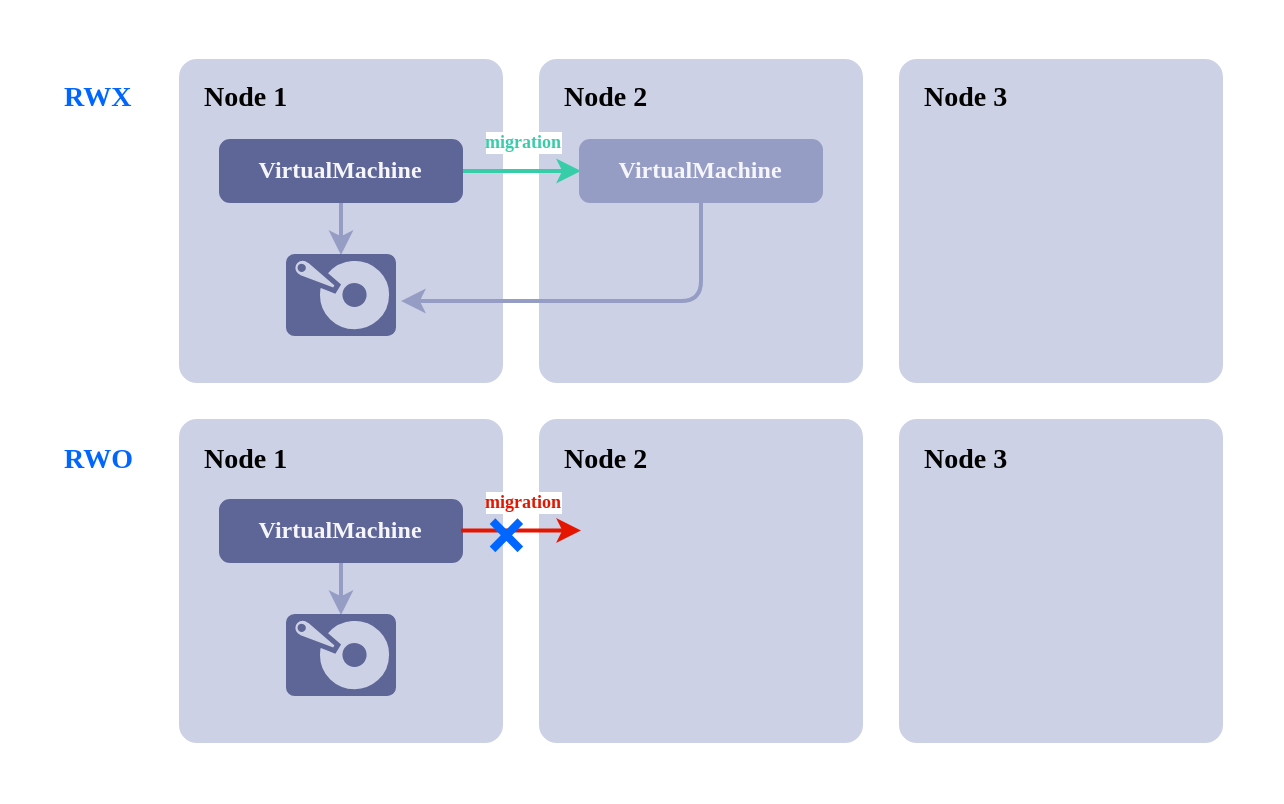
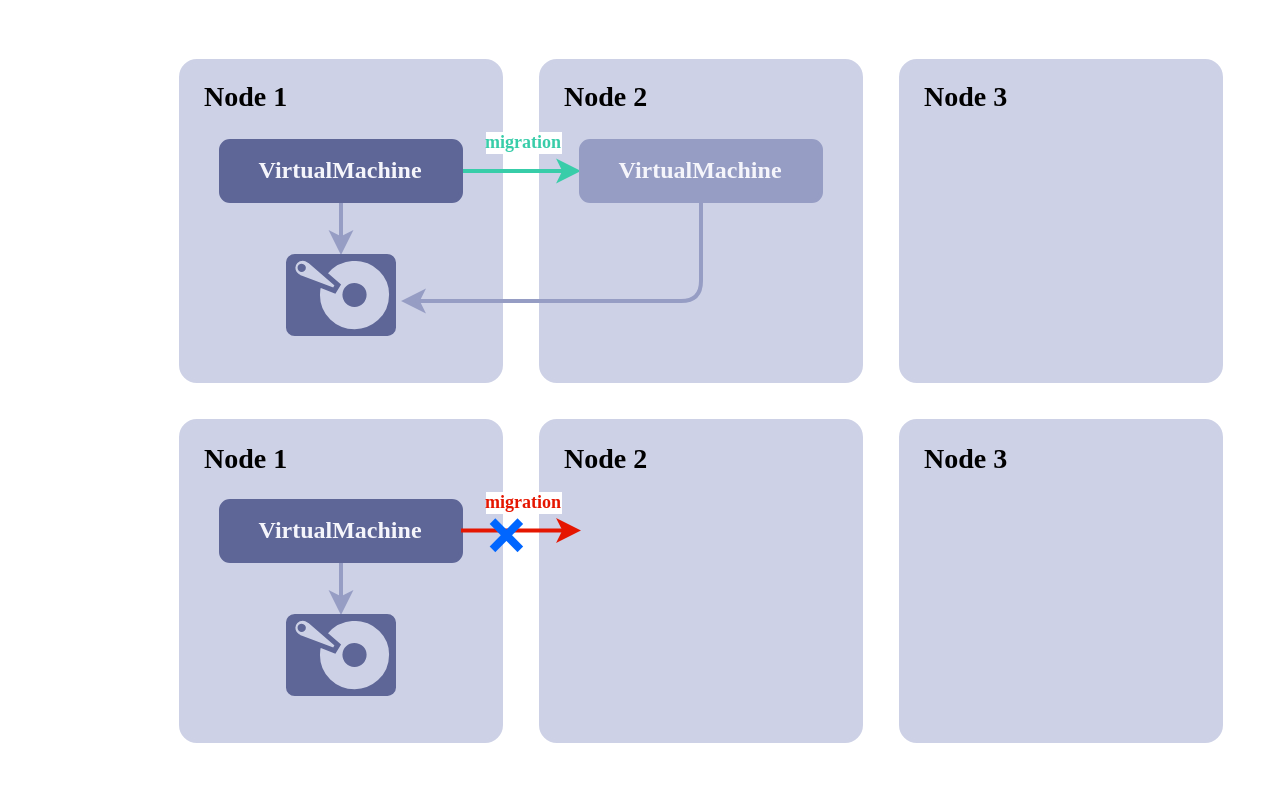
node "RWX": removed
node "RWO": removed
